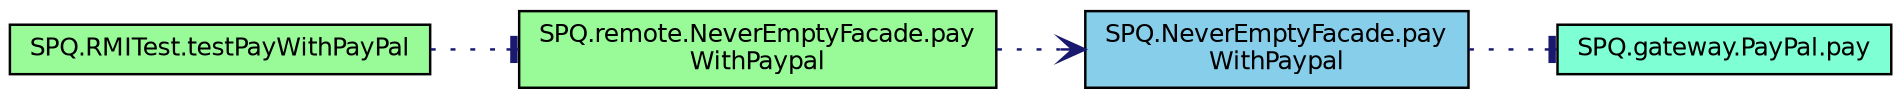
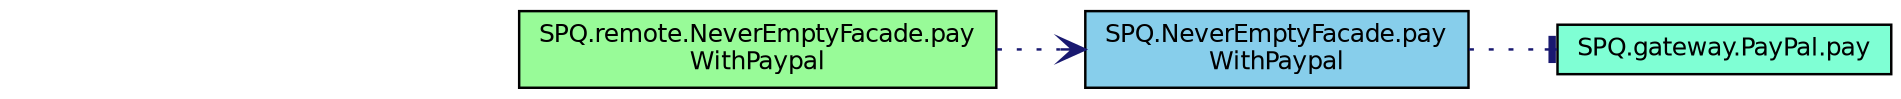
node "SPQ.RMITest.testPayWithPayPal": removed
